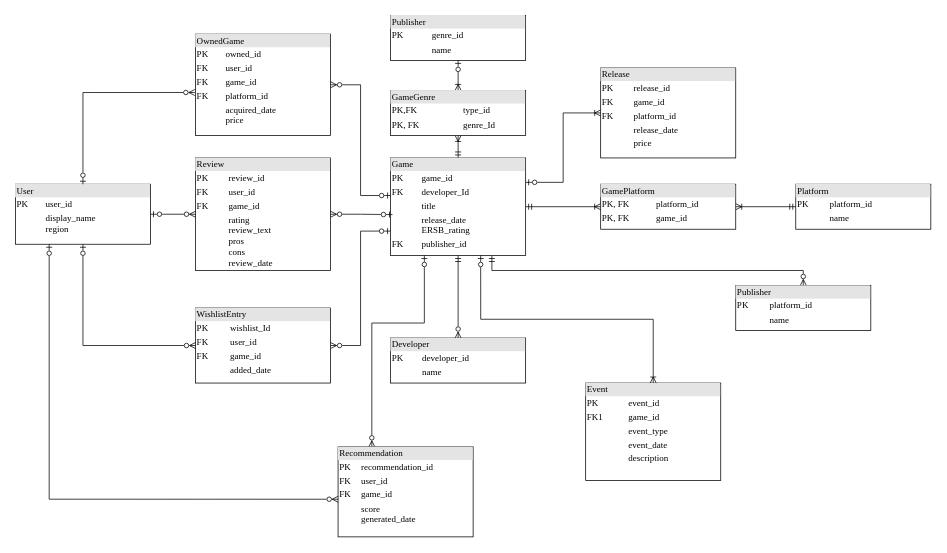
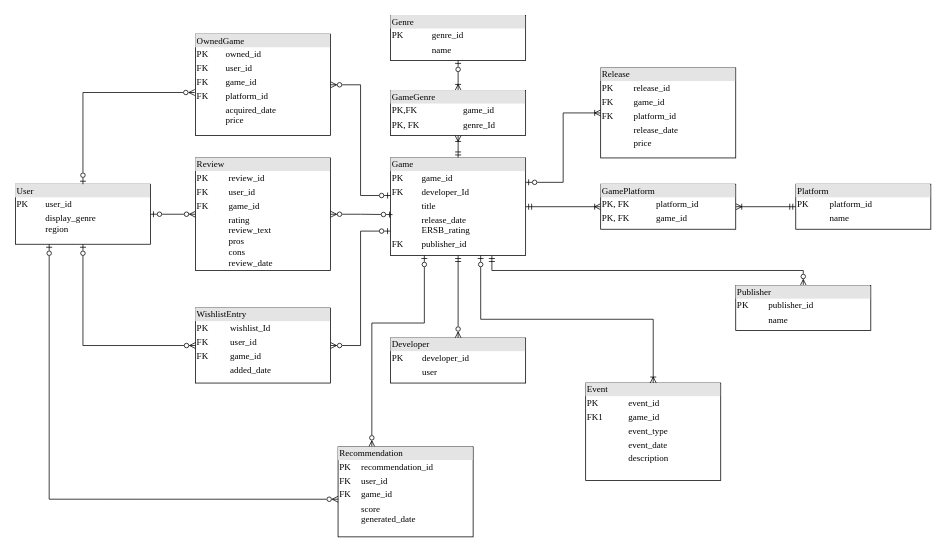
node "Publisher PK genre_id name": label "Publisher PK genre_id name" -> "Genre PK genre_id name"
node "GameGenre PK,FK type_id PK, FK genre_Id": label "GameGenre PK,FK type_id PK, FK genre_Id" -> "GameGenre PK,FK game_id PK, FK genre_Id"
node "User PK user_id display_name region": label "User PK user_id display_name region" -> "User PK user_id display_genre region"
node "Publisher PK platform_id name": label "Publisher PK platform_id name" -> "Publisher PK publisher_id name"
node "Developer PK developer_id name": label "Developer PK developer_id name" -> "Developer PK developer_id user"
